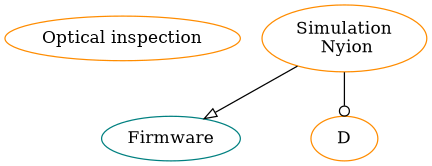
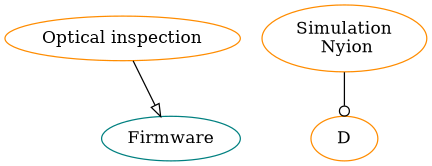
edge "Simulation Nyion" -> "Firmware": now "Optical inspection" -> "Firmware"
